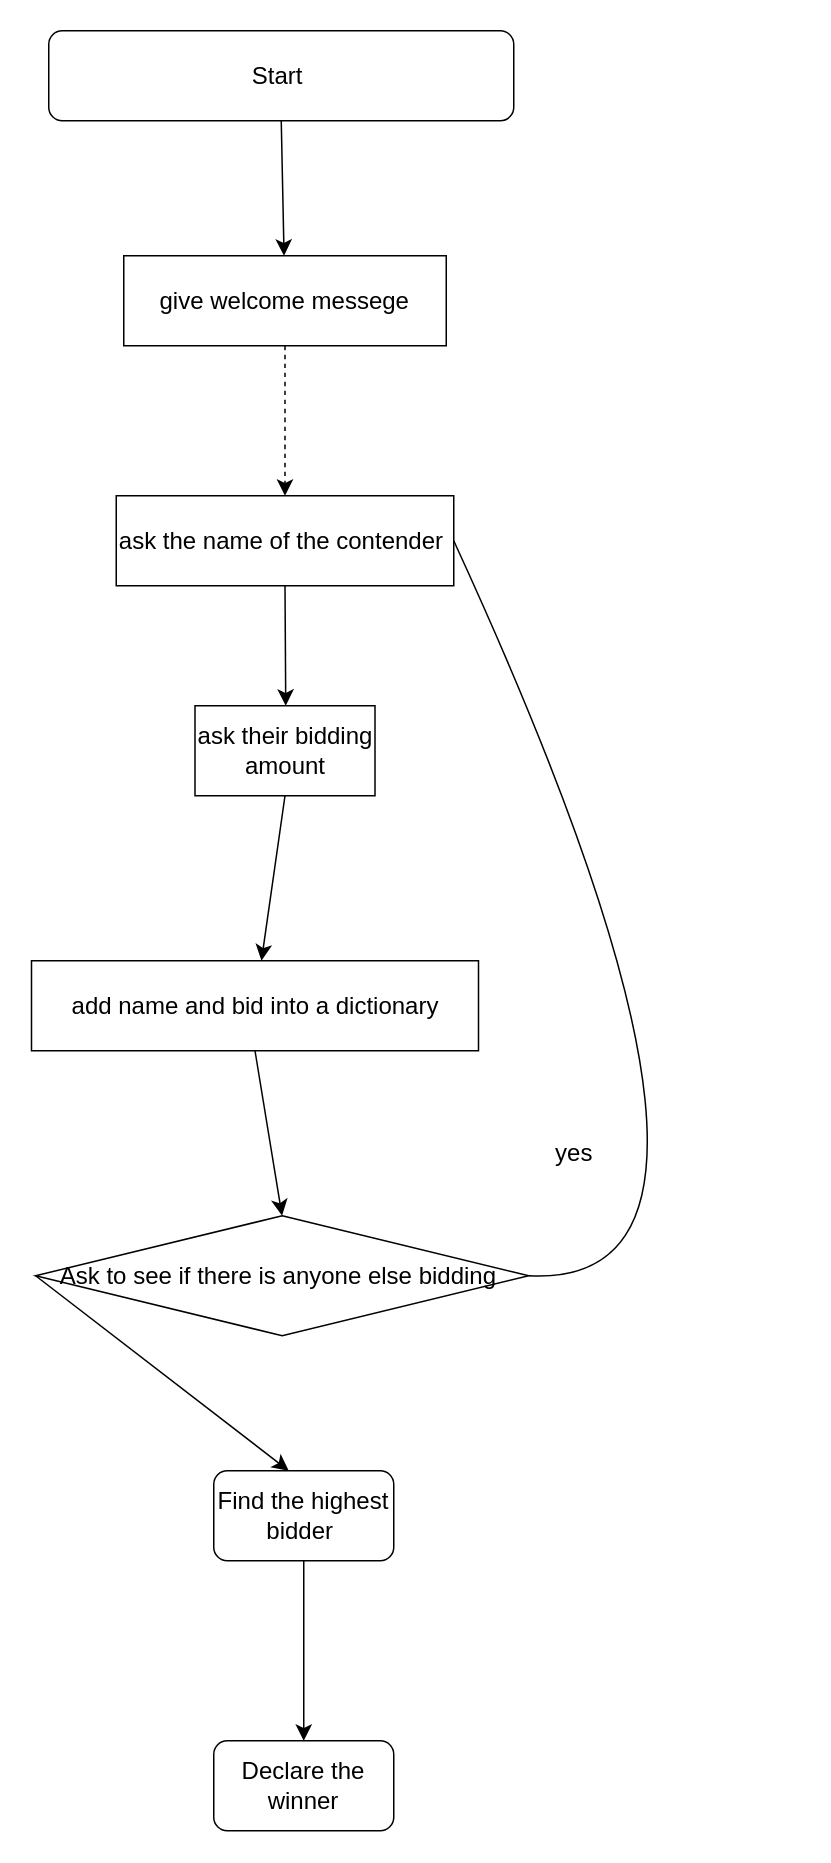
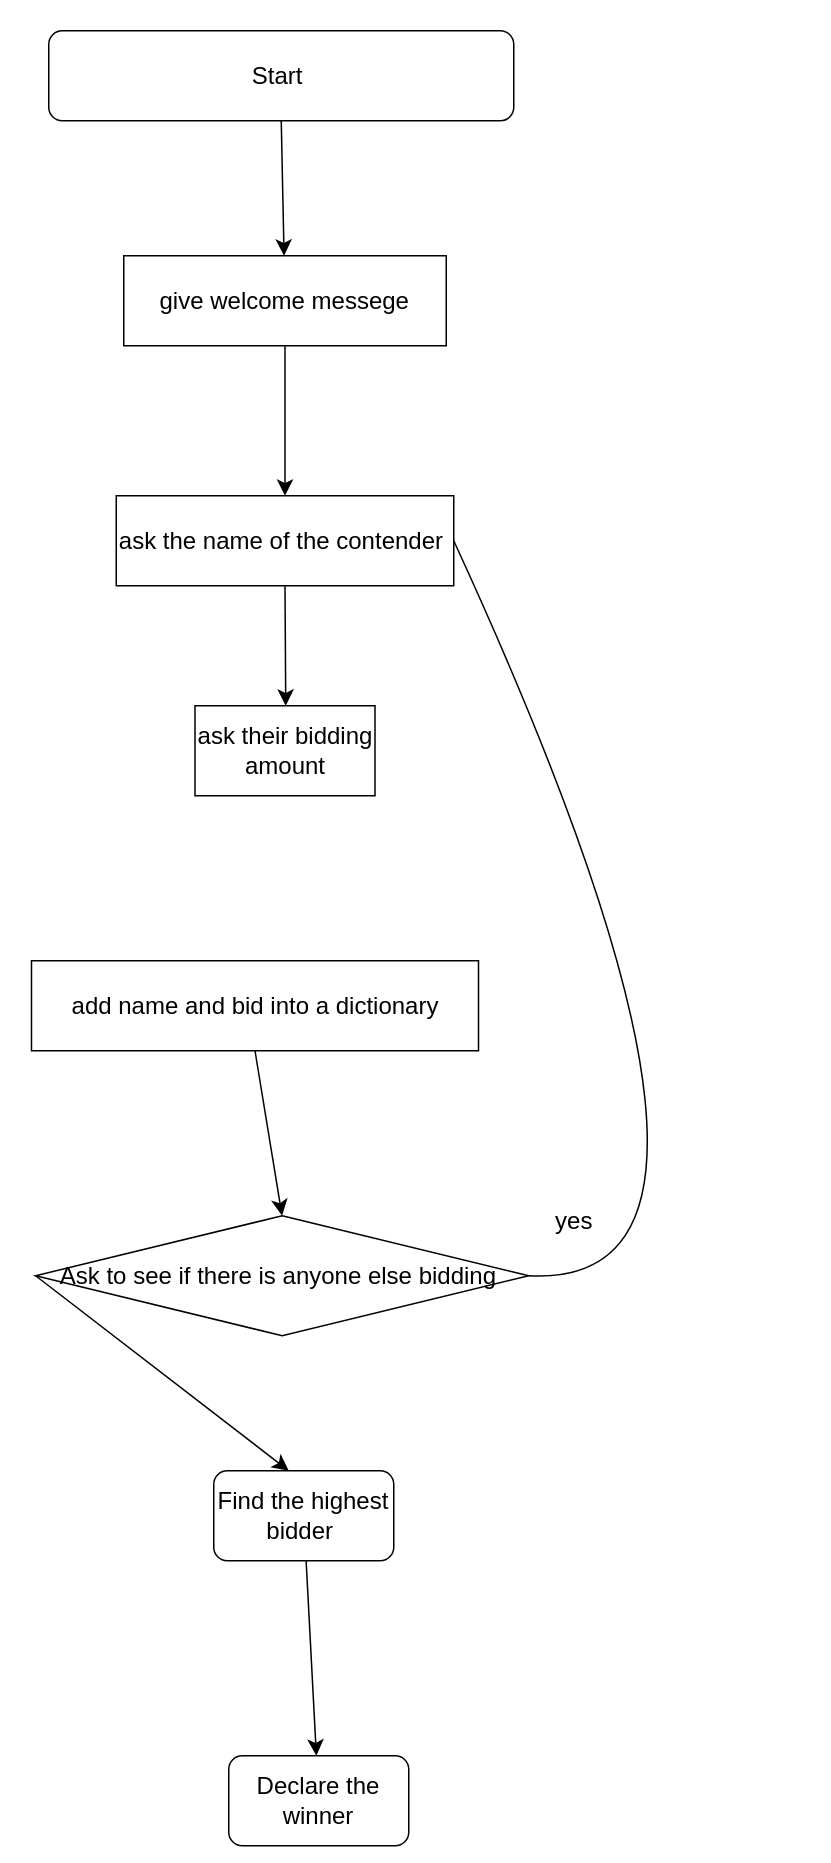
edge "give welcome messege" -> "ask the name of the contender": style dashed -> solid
edge "ask their bidding amount" -> "add name and bid into a dictionary": removed
node "yes": moved (574, 1153) -> (574, 1220)
node "Declare the winner": moved (304, 1786) -> (319, 1801)
